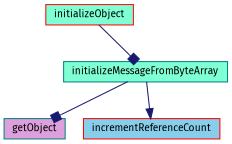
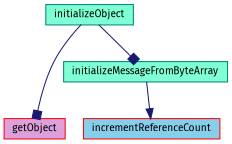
node "initializeObject": color red -> teal
edge "initializeMessageFromByteArray" -> "getObject": now "initializeObject" -> "getObject"
node "getObject": color teal -> red
